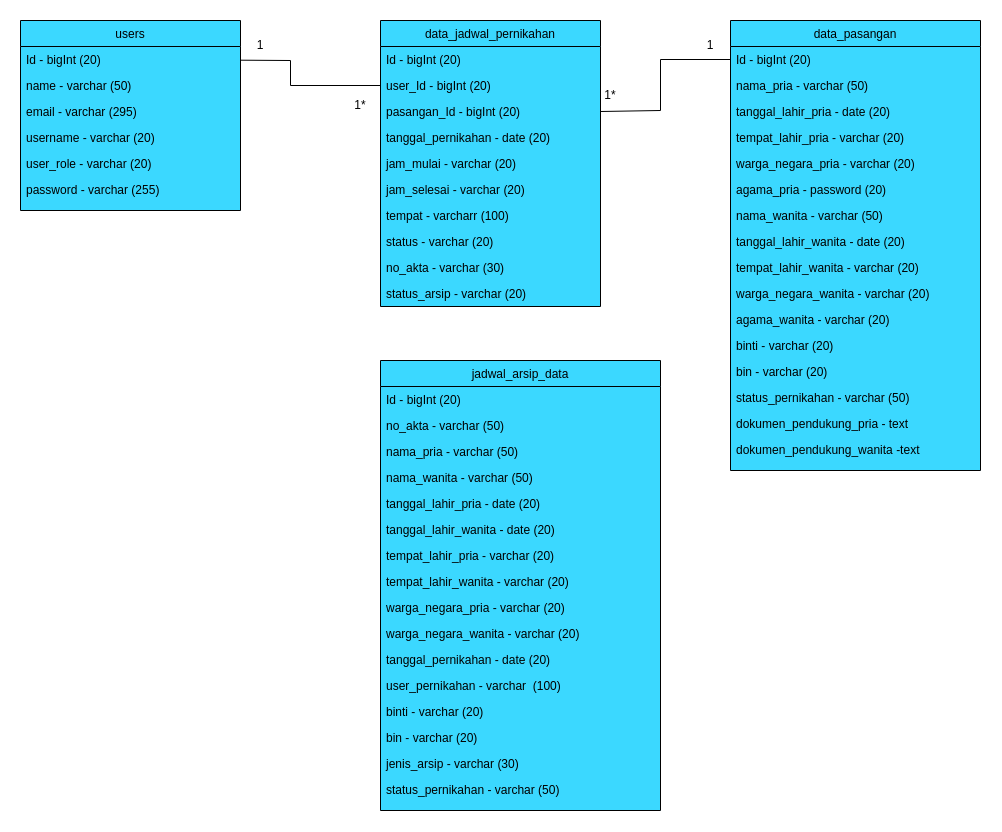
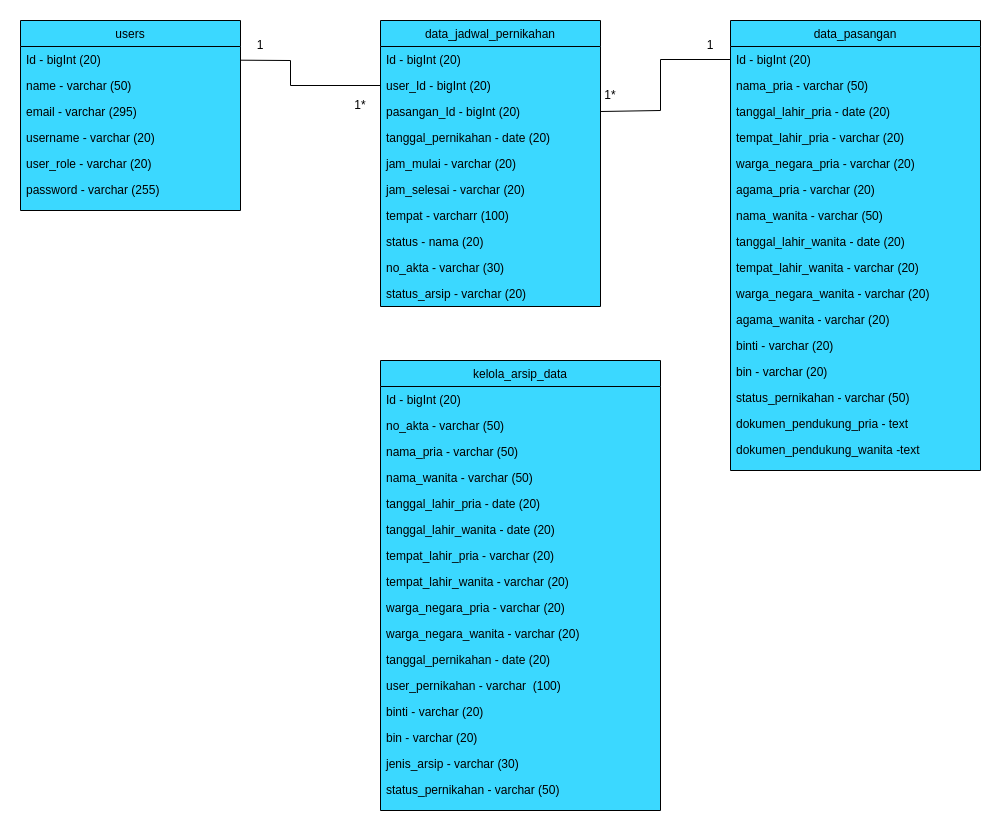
node "agama_pria - password (20)": label "agama_pria - password (20)" -> "agama_pria - varchar (20)"
node "status - varchar (20)": label "status - varchar (20)" -> "status - nama (20)"
node "jadwal_arsip_data": label "jadwal_arsip_data" -> "kelola_arsip_data"
